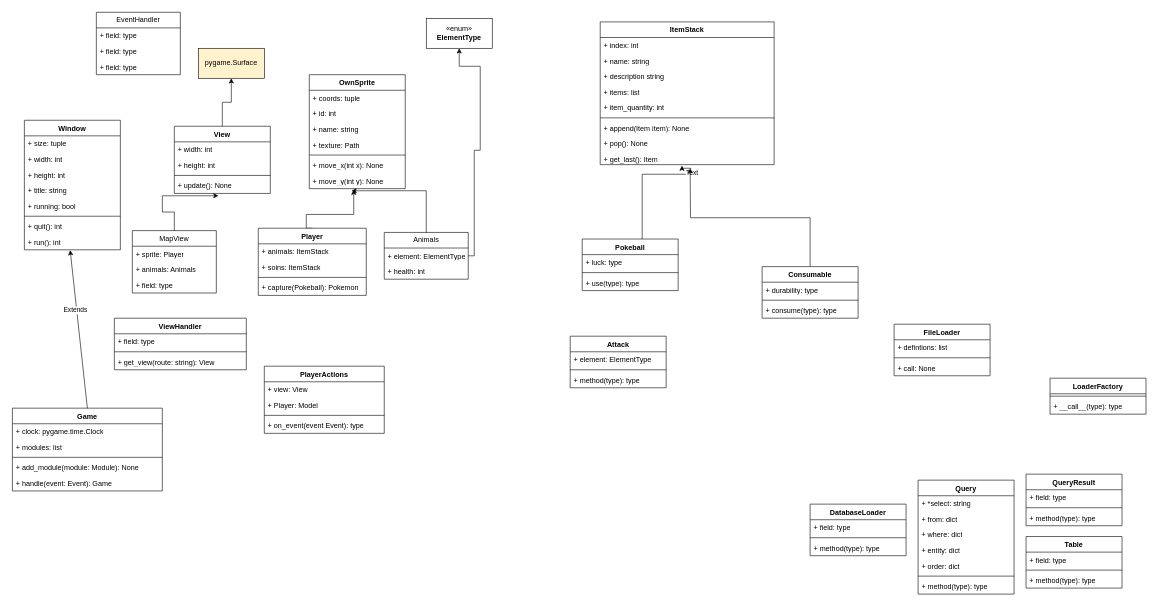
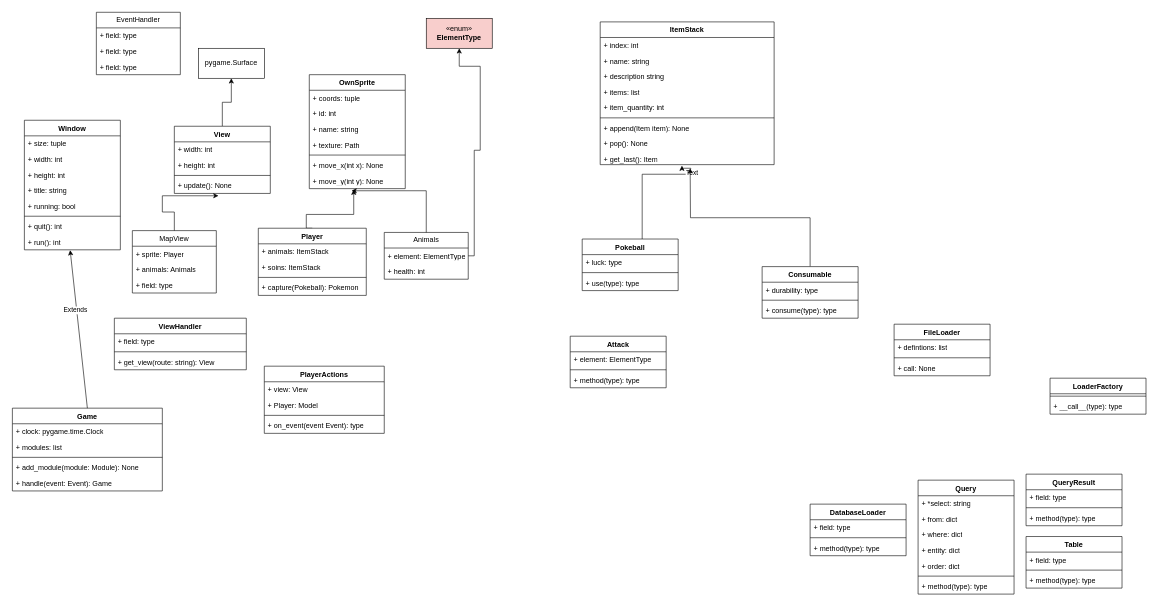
node "«enum» ElementType": fillcolor #ffffff -> #f8cecc
node "pygame.Surface": fillcolor #fff2cc -> #ffffff
